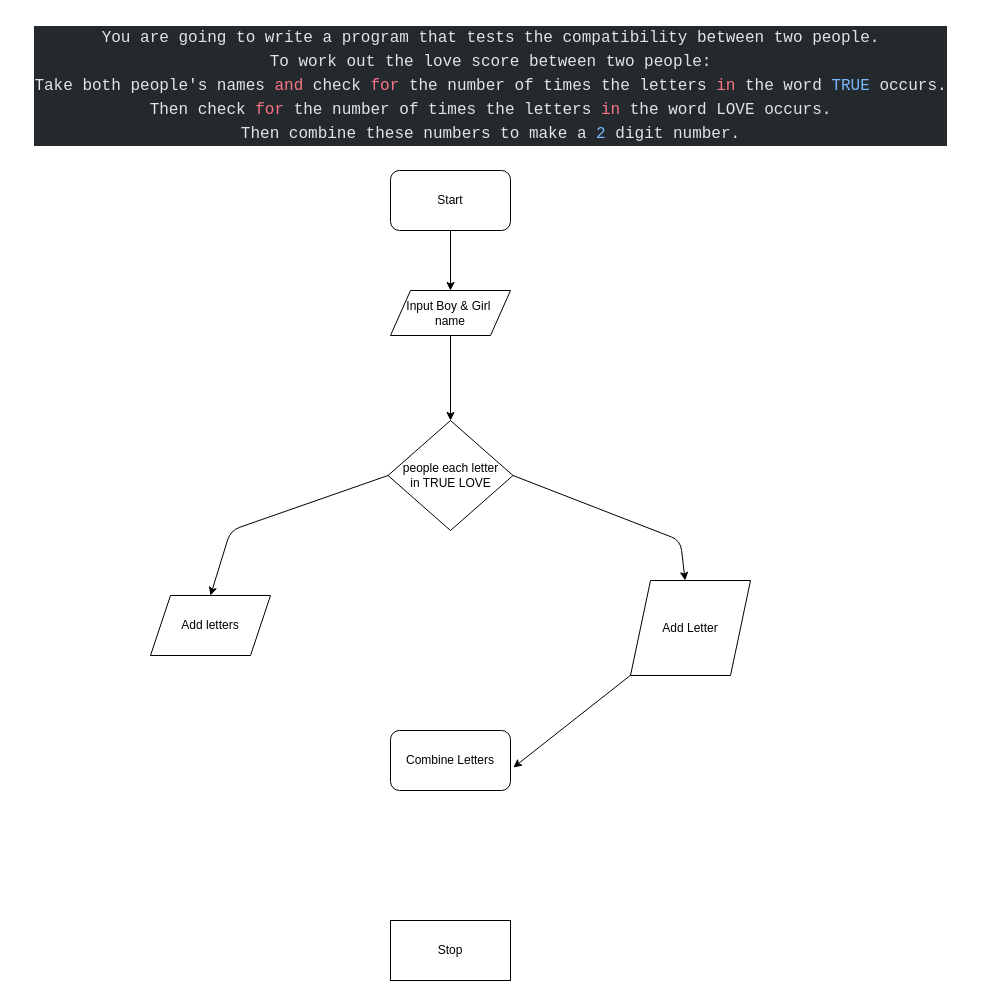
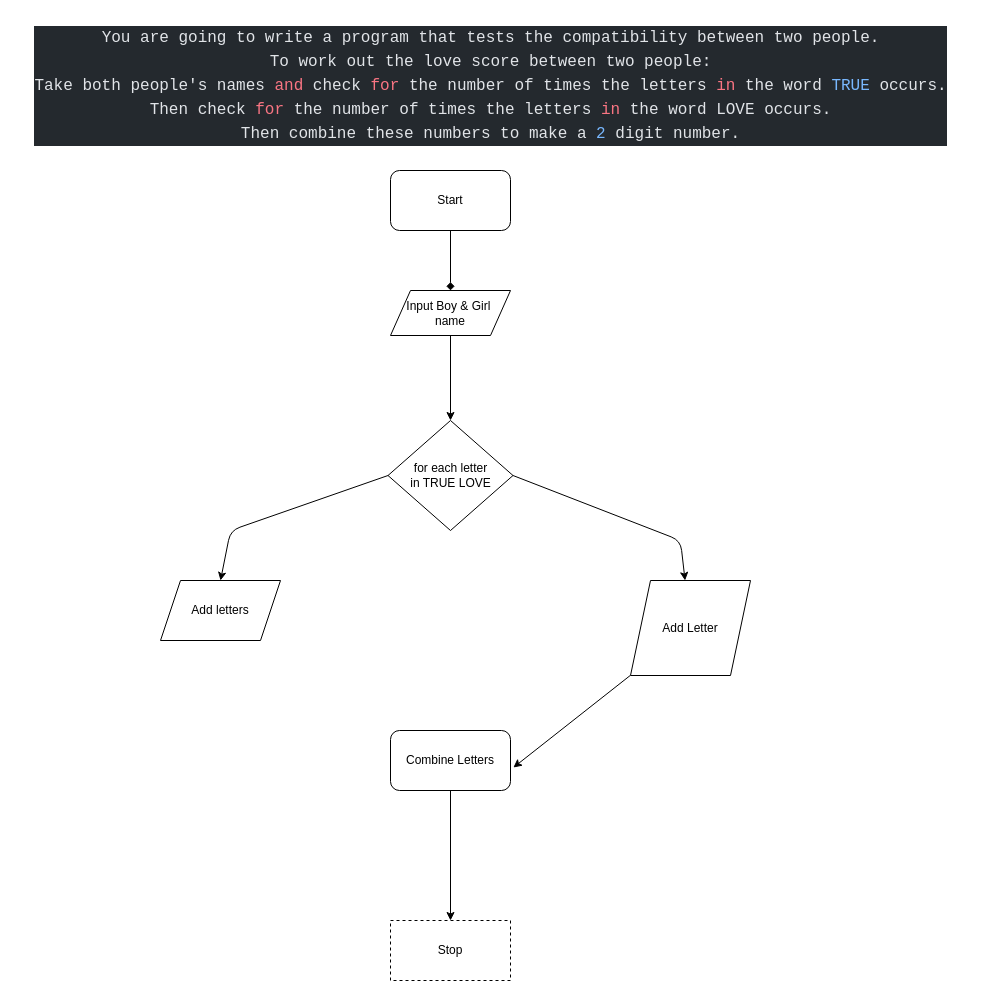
edge "Start" -> "Input Boy & Girl name": arrowhead classic -> diamond
node "people each letter in TRUE LOVE": label "people each letter in TRUE LOVE" -> "for each letter in TRUE LOVE"
node "Add letters": moved (211, 626) -> (221, 611)
edge "Combine Letters" -> "Stop": added
node "Stop": style solid -> dashed
